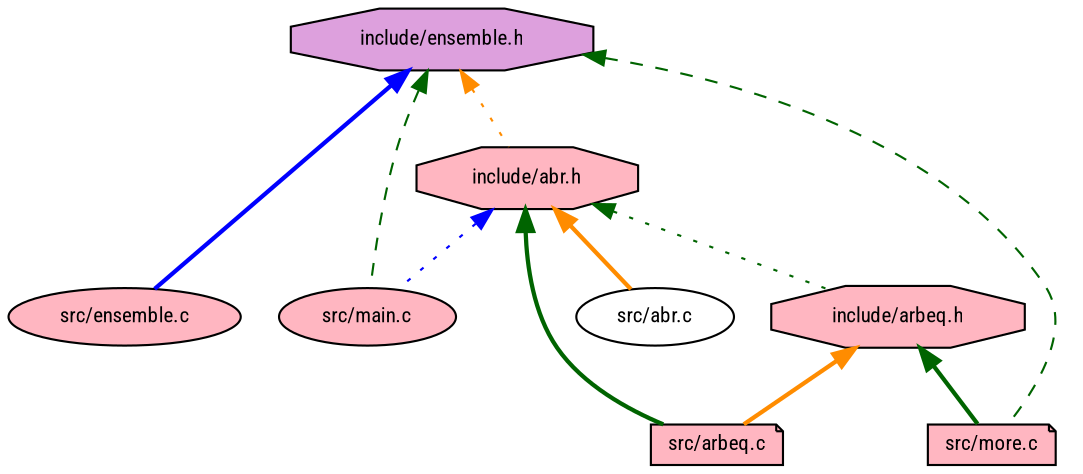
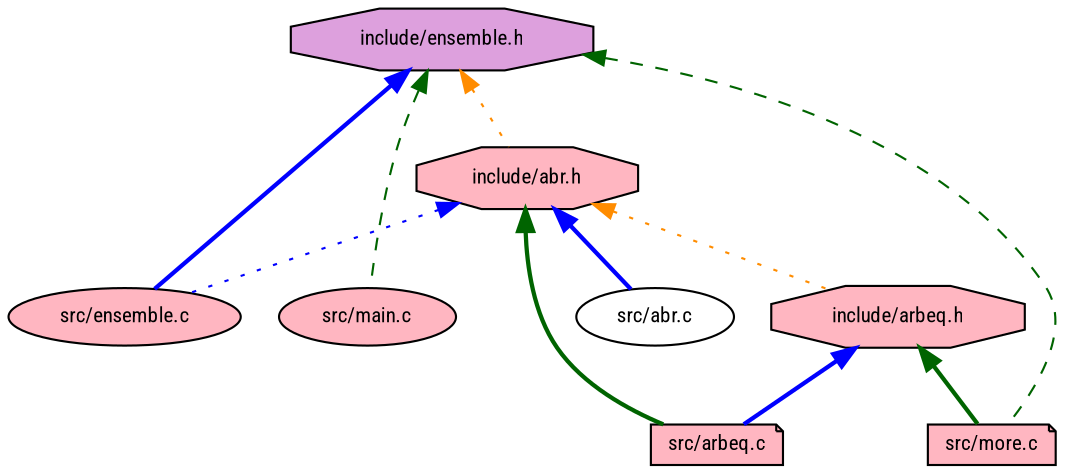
edge "include/arbeq.h" -> "include/abr.h": color darkgreen -> darkorange
edge "src/main.c" -> "include/abr.h": now "src/ensemble.c" -> "include/abr.h"
edge "src/abr.c" -> "include/abr.h": color darkorange -> blue
edge "src/arbeq.c" -> "include/arbeq.h": color darkorange -> blue
